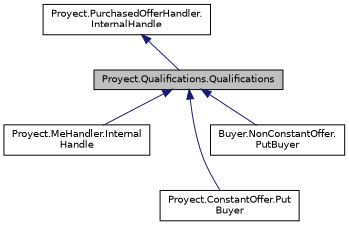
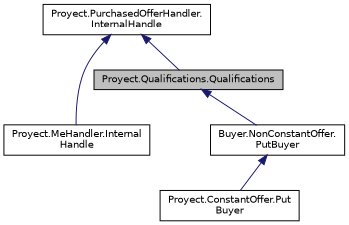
edge "Proyect.MeHandler.Internal Handle" -> "Proyect.Qualifications.Qualifications": now "Proyect.MeHandler.Internal Handle" -> "Proyect.PurchasedOfferHandler. InternalHandle"
edge "Proyect.ConstantOffer.Put Buyer" -> "Proyect.Qualifications.Qualifications": now "Proyect.ConstantOffer.Put Buyer" -> "Buyer.NonConstantOffer. PutBuyer"
